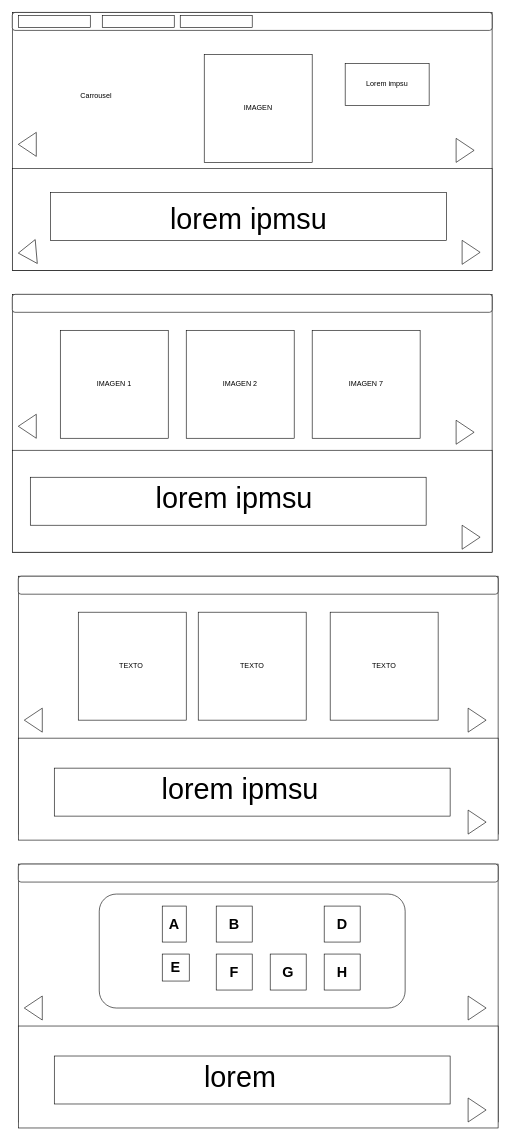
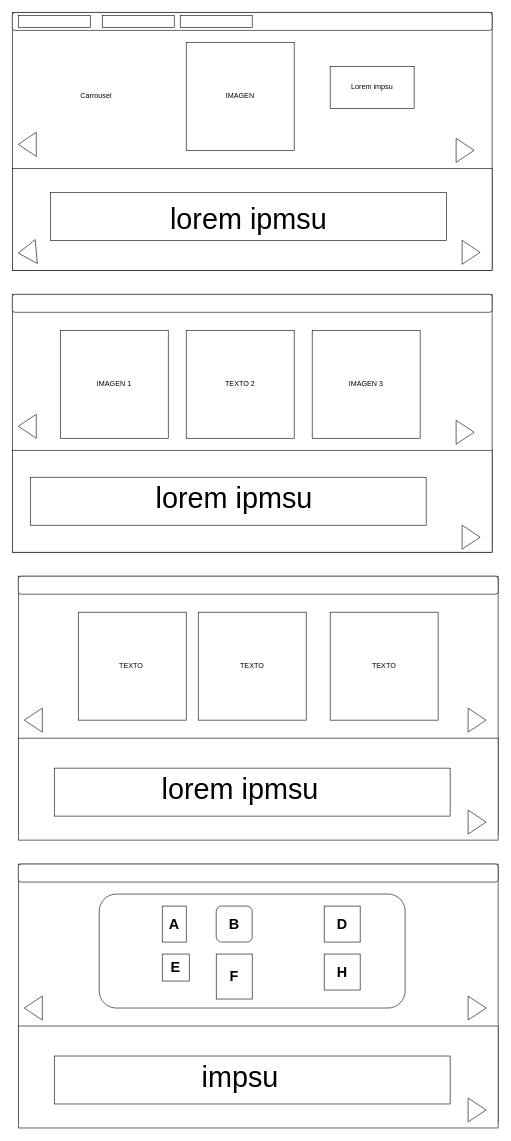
node "Lorem impsu": moved (387, 84) -> (372, 87)
node "IMAGEN": moved (258, 108) -> (240, 96)
node "IMAGEN 2": label "IMAGEN 2" -> "TEXTO 2"
node "IMAGEN 7": label "IMAGEN 7" -> "IMAGEN 3"
node "B": shape rectangle -> rounded rectangle
node "F": size 36x36 -> 36x45
node "G": removed
node "lorem": label "lorem" -> "impsu"
